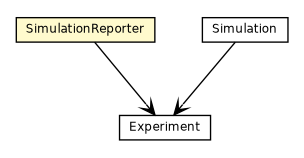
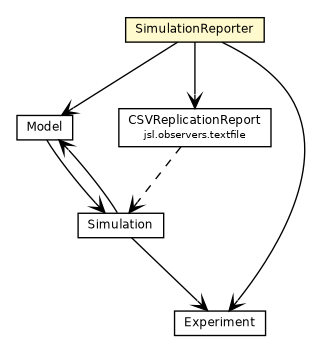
node "Model": added
node "CSVReplicationReport": added
